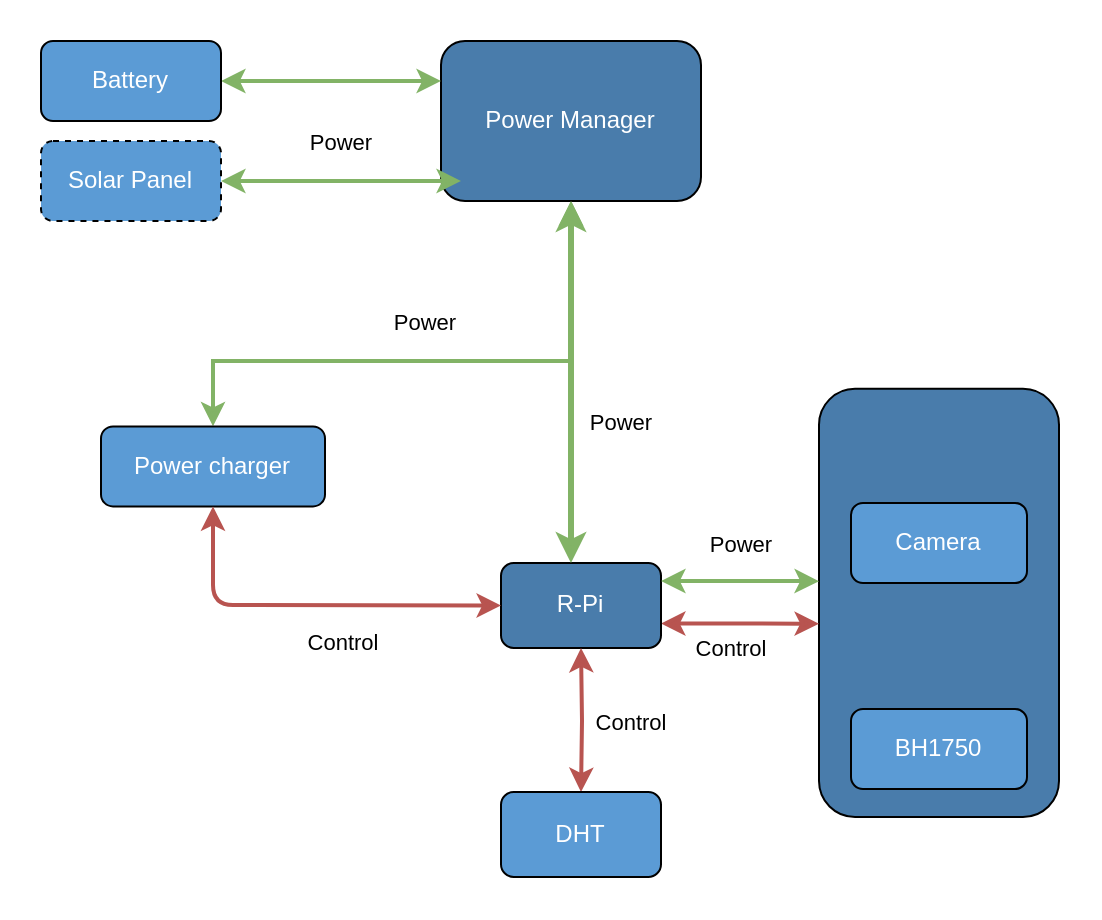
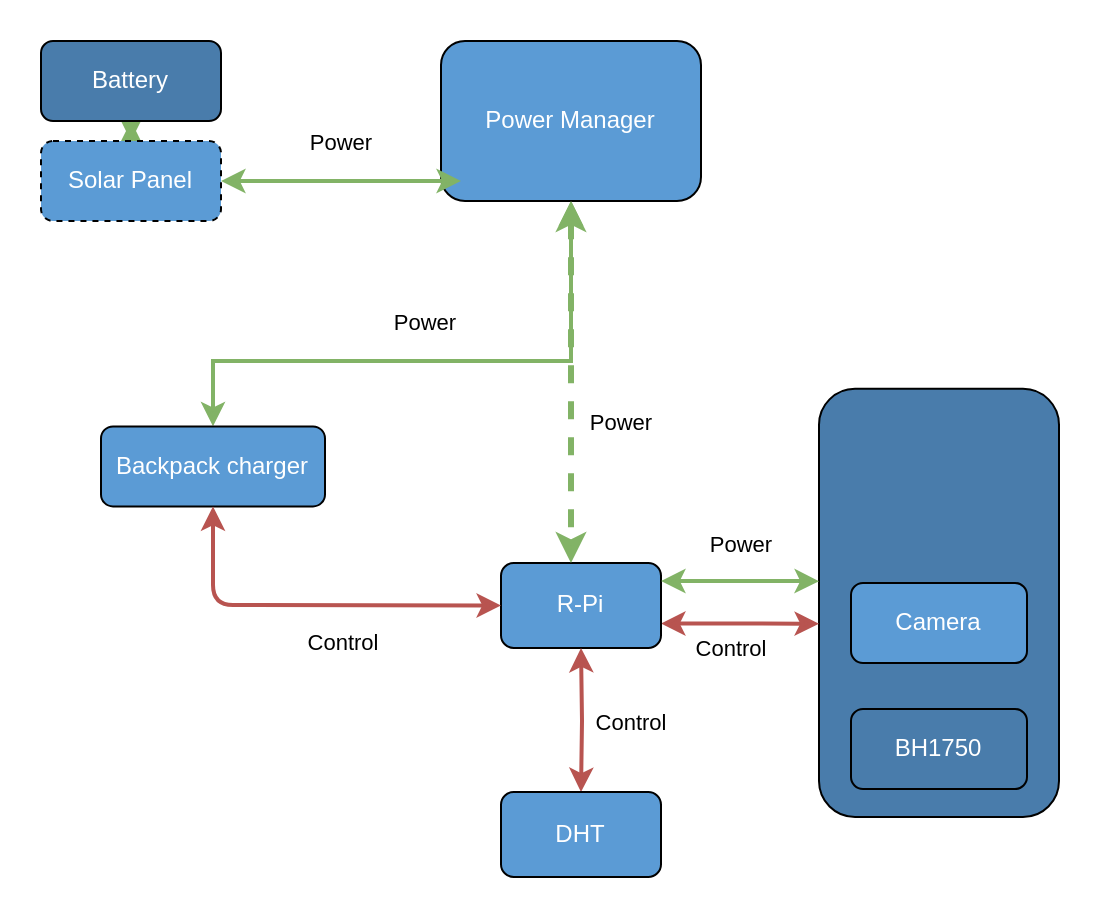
node "Battery": fillcolor #5b9bd5 -> #497cab
edge "Battery" -- "Power Manager": now "Battery" -- "Solar Panel"
node "Power Manager": fillcolor #497cab -> #5b9bd5
edge "Power Manager" -- "R-Pi": style solid -> dashed
node "Power charger": label "Power charger" -> "Backpack charger"
node "Camera": moved (939, 543) -> (939, 623)
node "R-Pi": fillcolor #497cab -> #5b9bd5
node "BH1750": fillcolor #5b9bd5 -> #497cab
